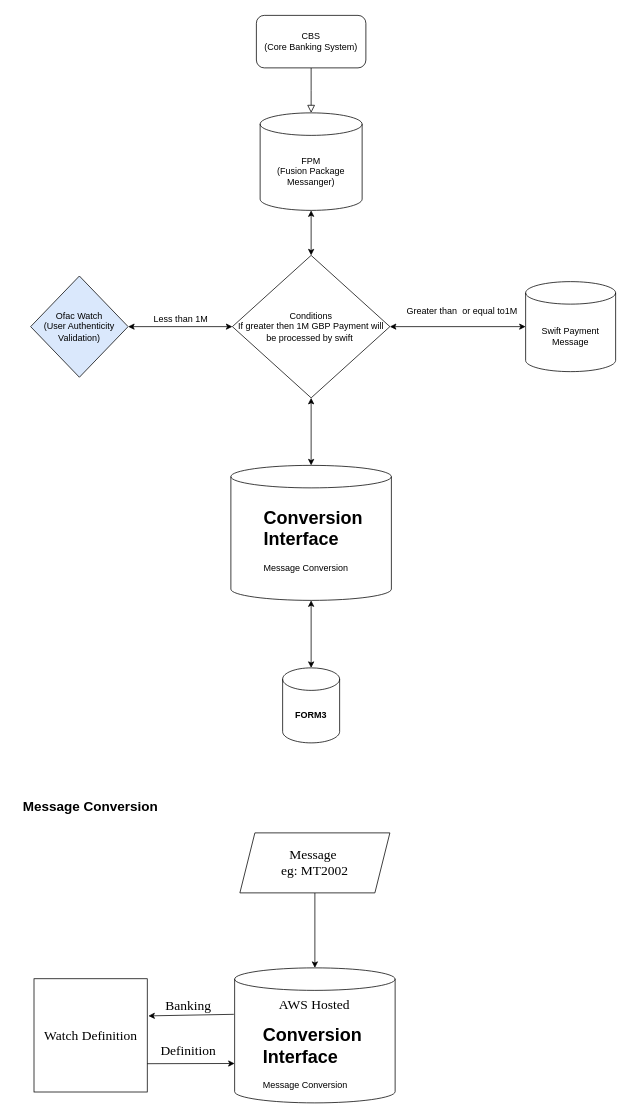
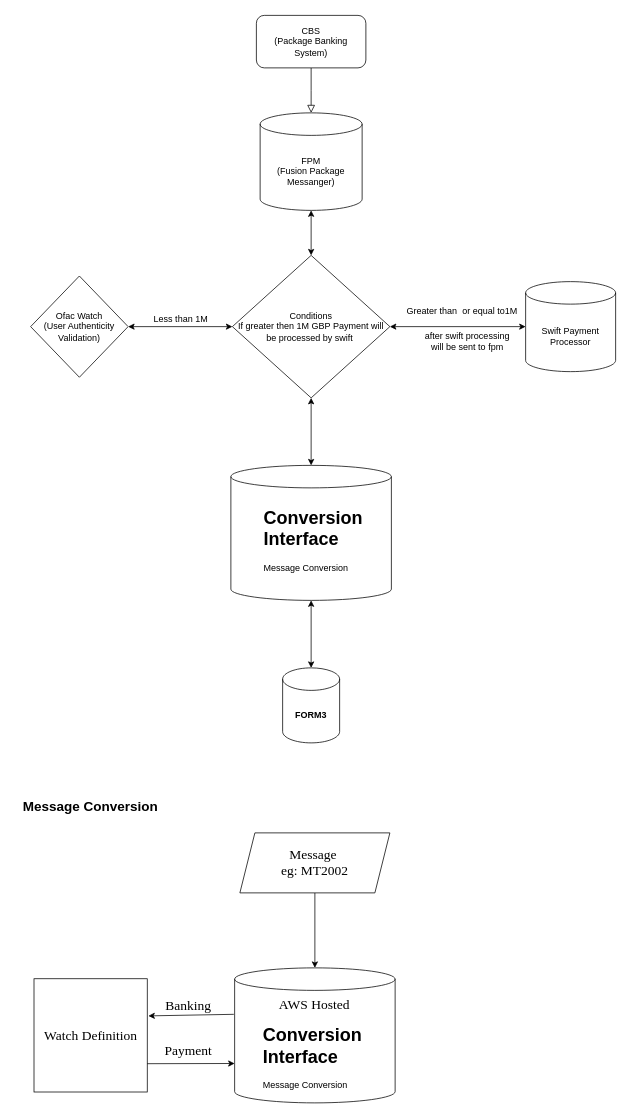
node "CBS (Core Banking System)": label "CBS (Core Banking System)" -> "CBS (Package Banking System)"
node "Ofac Watch (User Authenticity Validation)": fillcolor #dae8fc -> #ffffff
node "Swift Payment Message": label "Swift Payment Message" -> "Swift Payment Processor"
node "after swift processing will be sent to fpm": added
node "Definition": label "Definition" -> "Payment"
